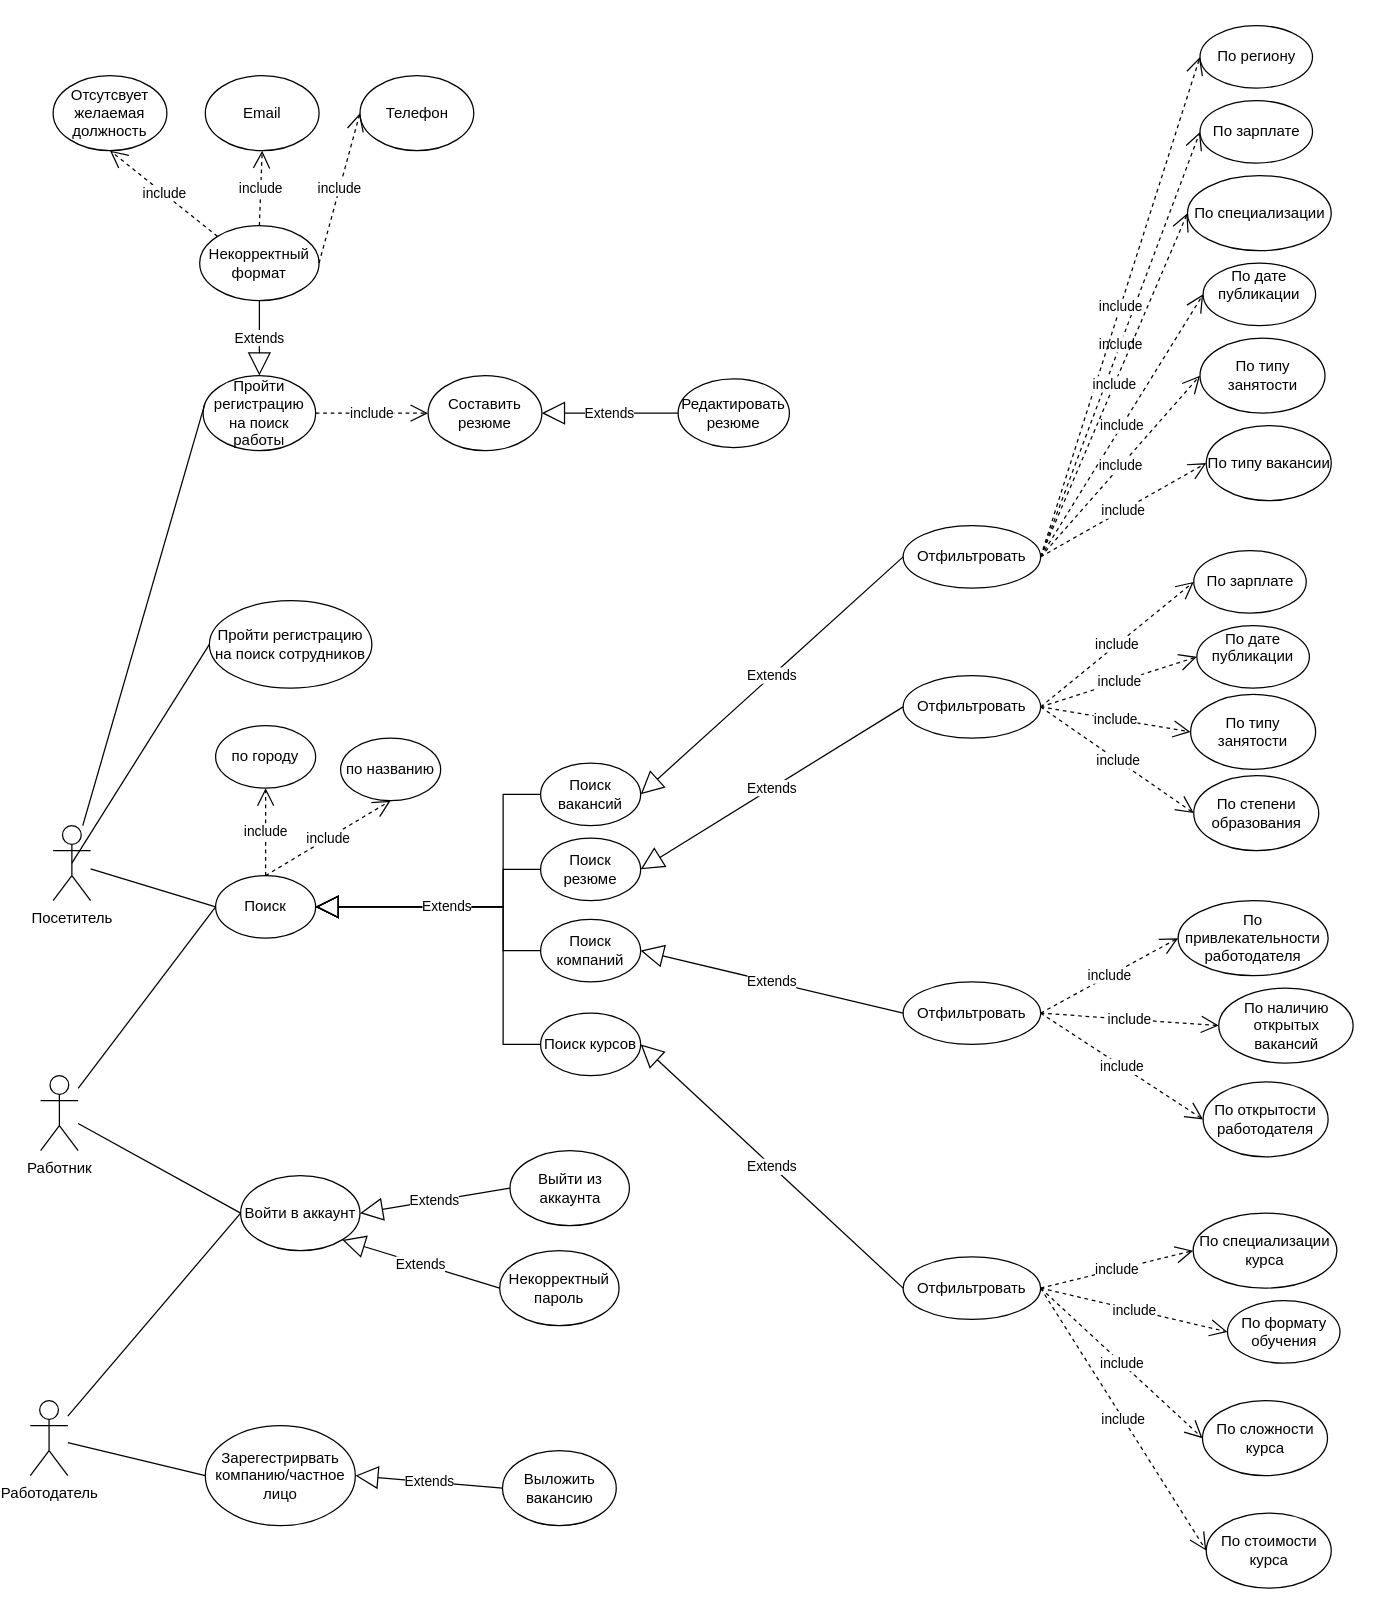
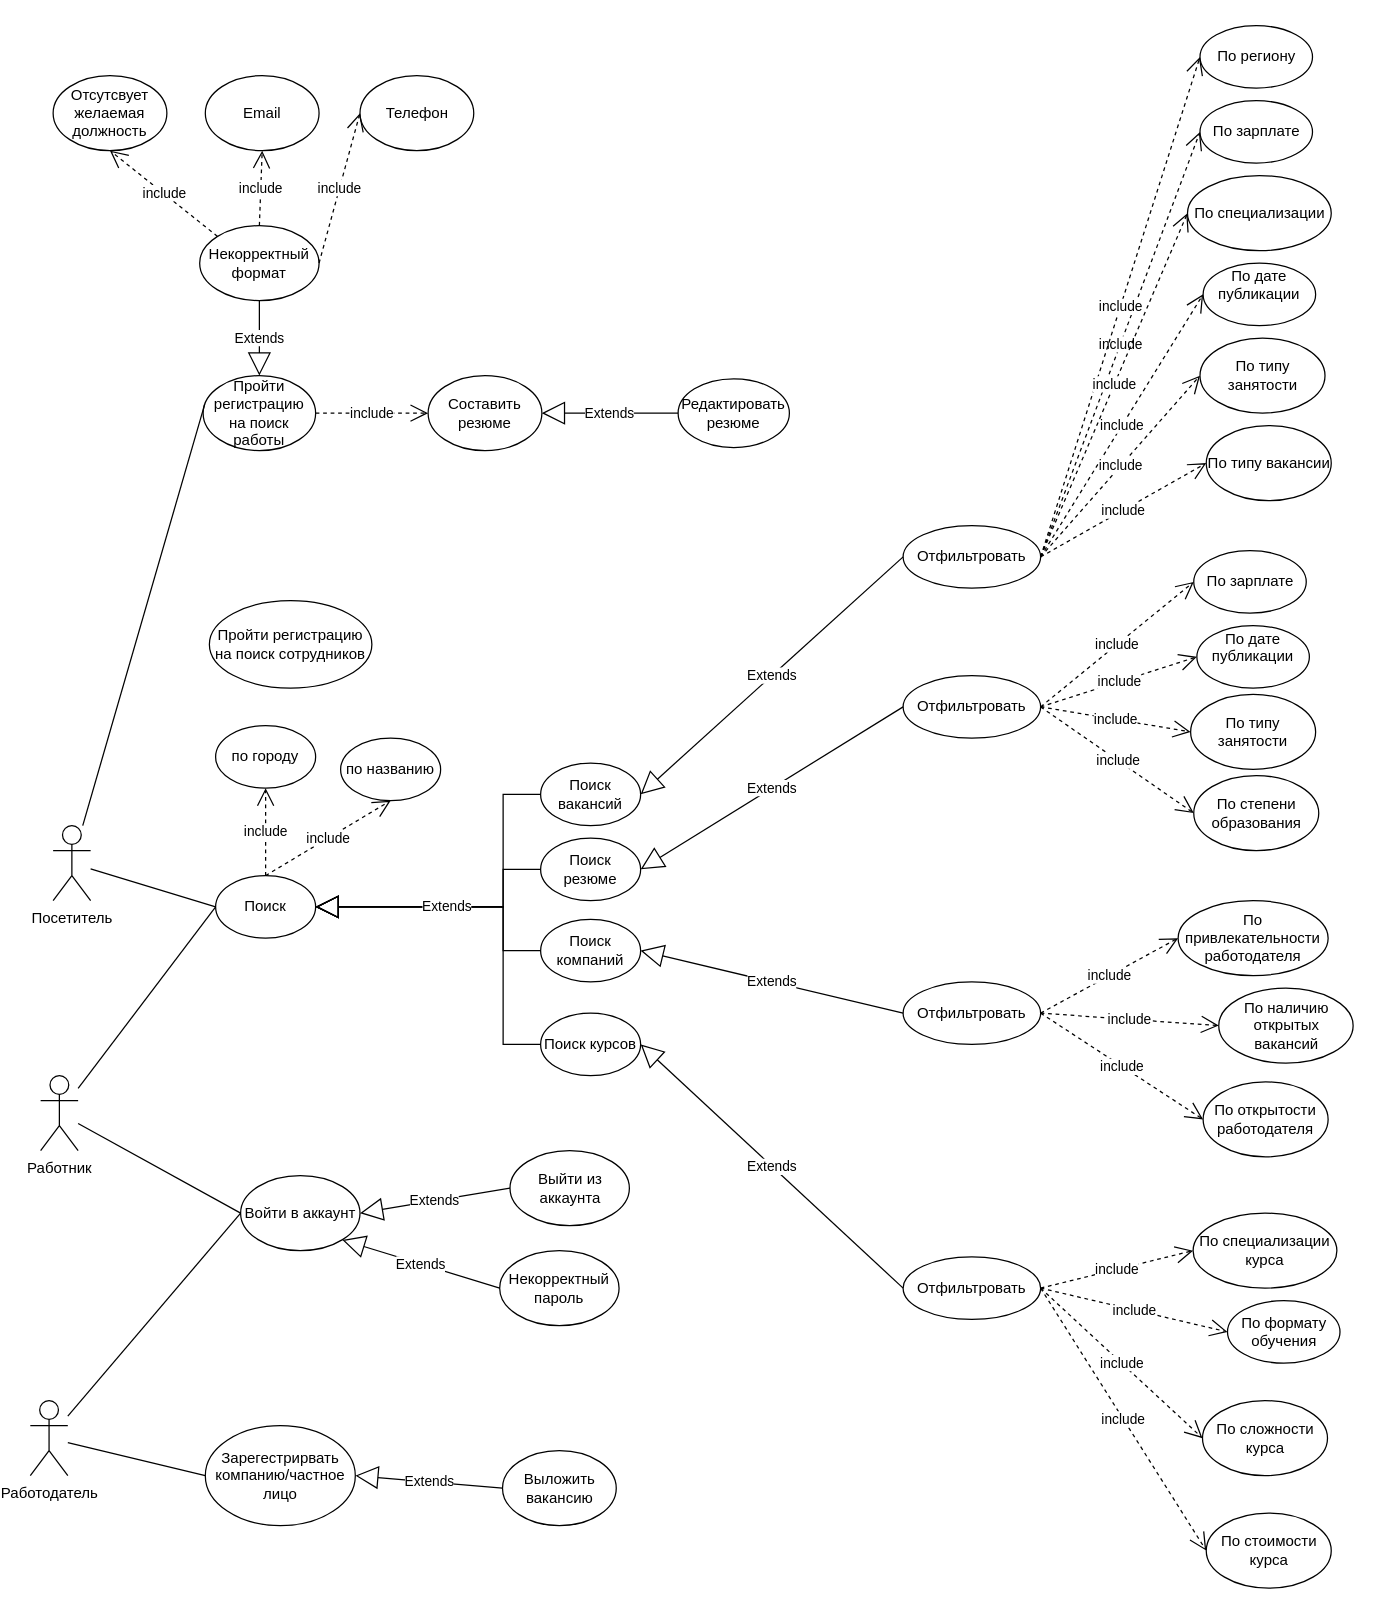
edge "Пройти регистрацию на поиск сотрудников" -- "Посетитель": removed
